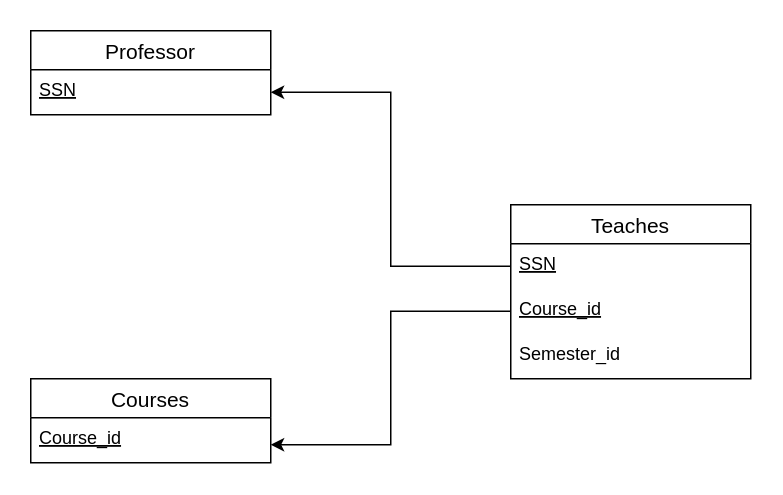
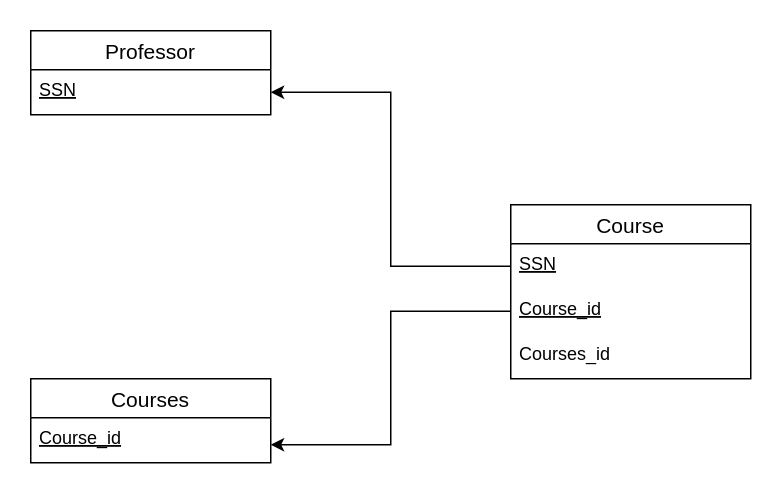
node "Teaches": label "Teaches" -> "Course"
node "Semester_id": label "Semester_id" -> "Courses_id"
